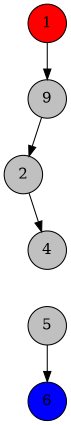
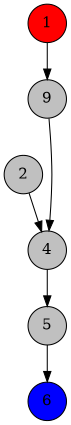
edge "9" -> "2": now "9" -> "4"
edge "4" -> "5": added
